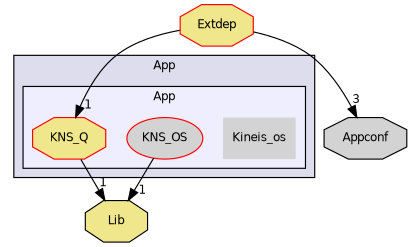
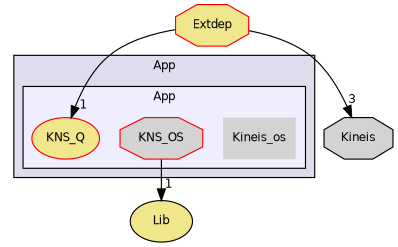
node "KNS_Q": shape octagon -> ellipse
node "KNS_OS": shape ellipse -> octagon
node "Appconf": label "Appconf" -> "Kineis"
edge "KNS_Q" -> "Lib": removed
node "Lib": shape octagon -> ellipse
